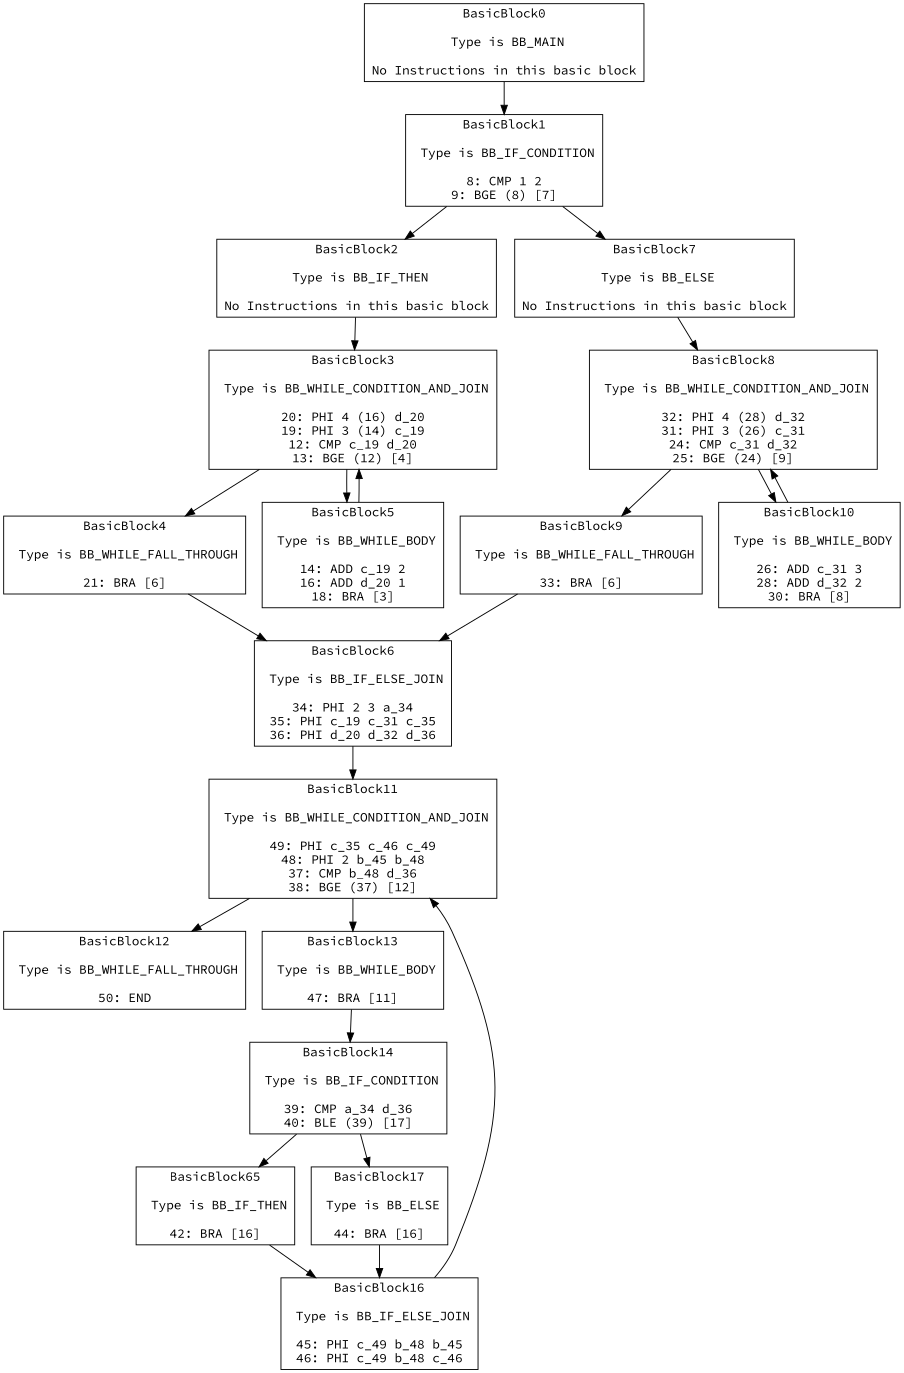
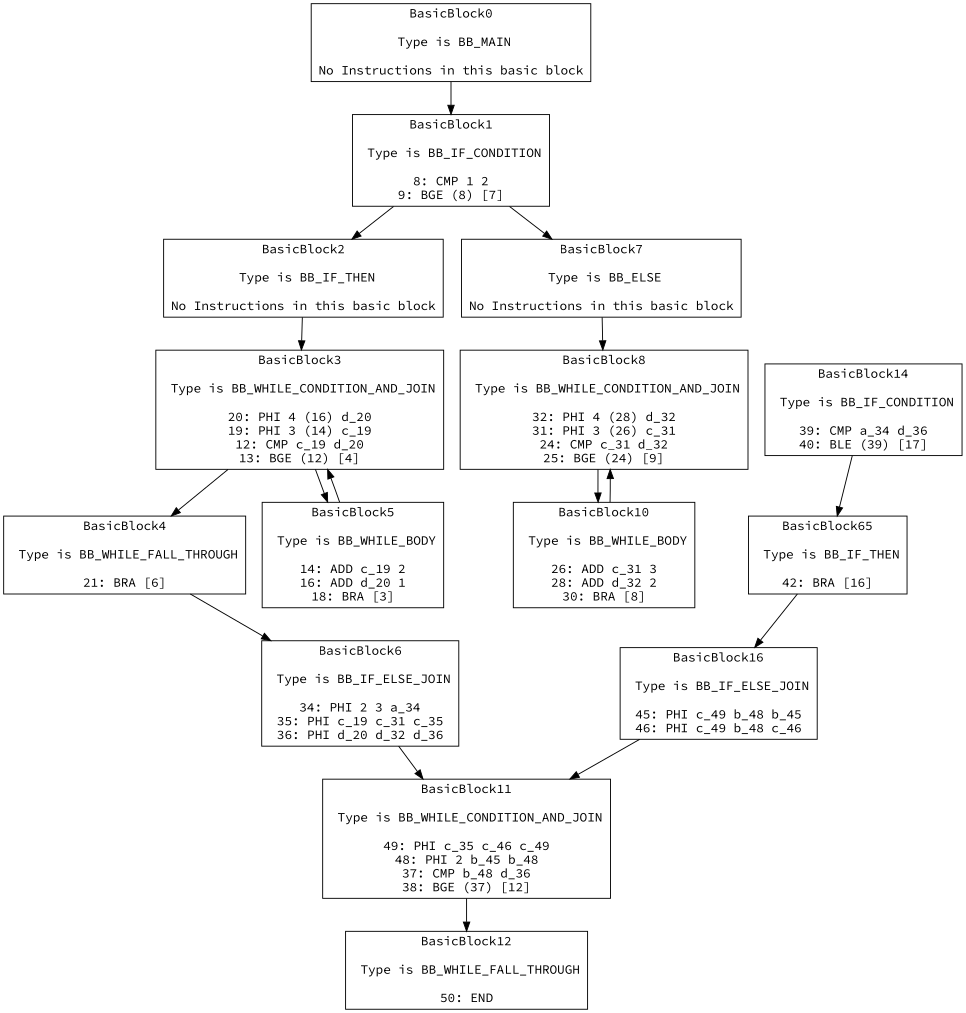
node "BasicBlock9 Type is BB_WHILE_FALL_THROUGH 33: BRA [6]": removed
node "BasicBlock13 Type is BB_WHILE_BODY 47: BRA [11]": removed
node "BasicBlock17 Type is BB_ELSE 44: BRA [16]": removed
